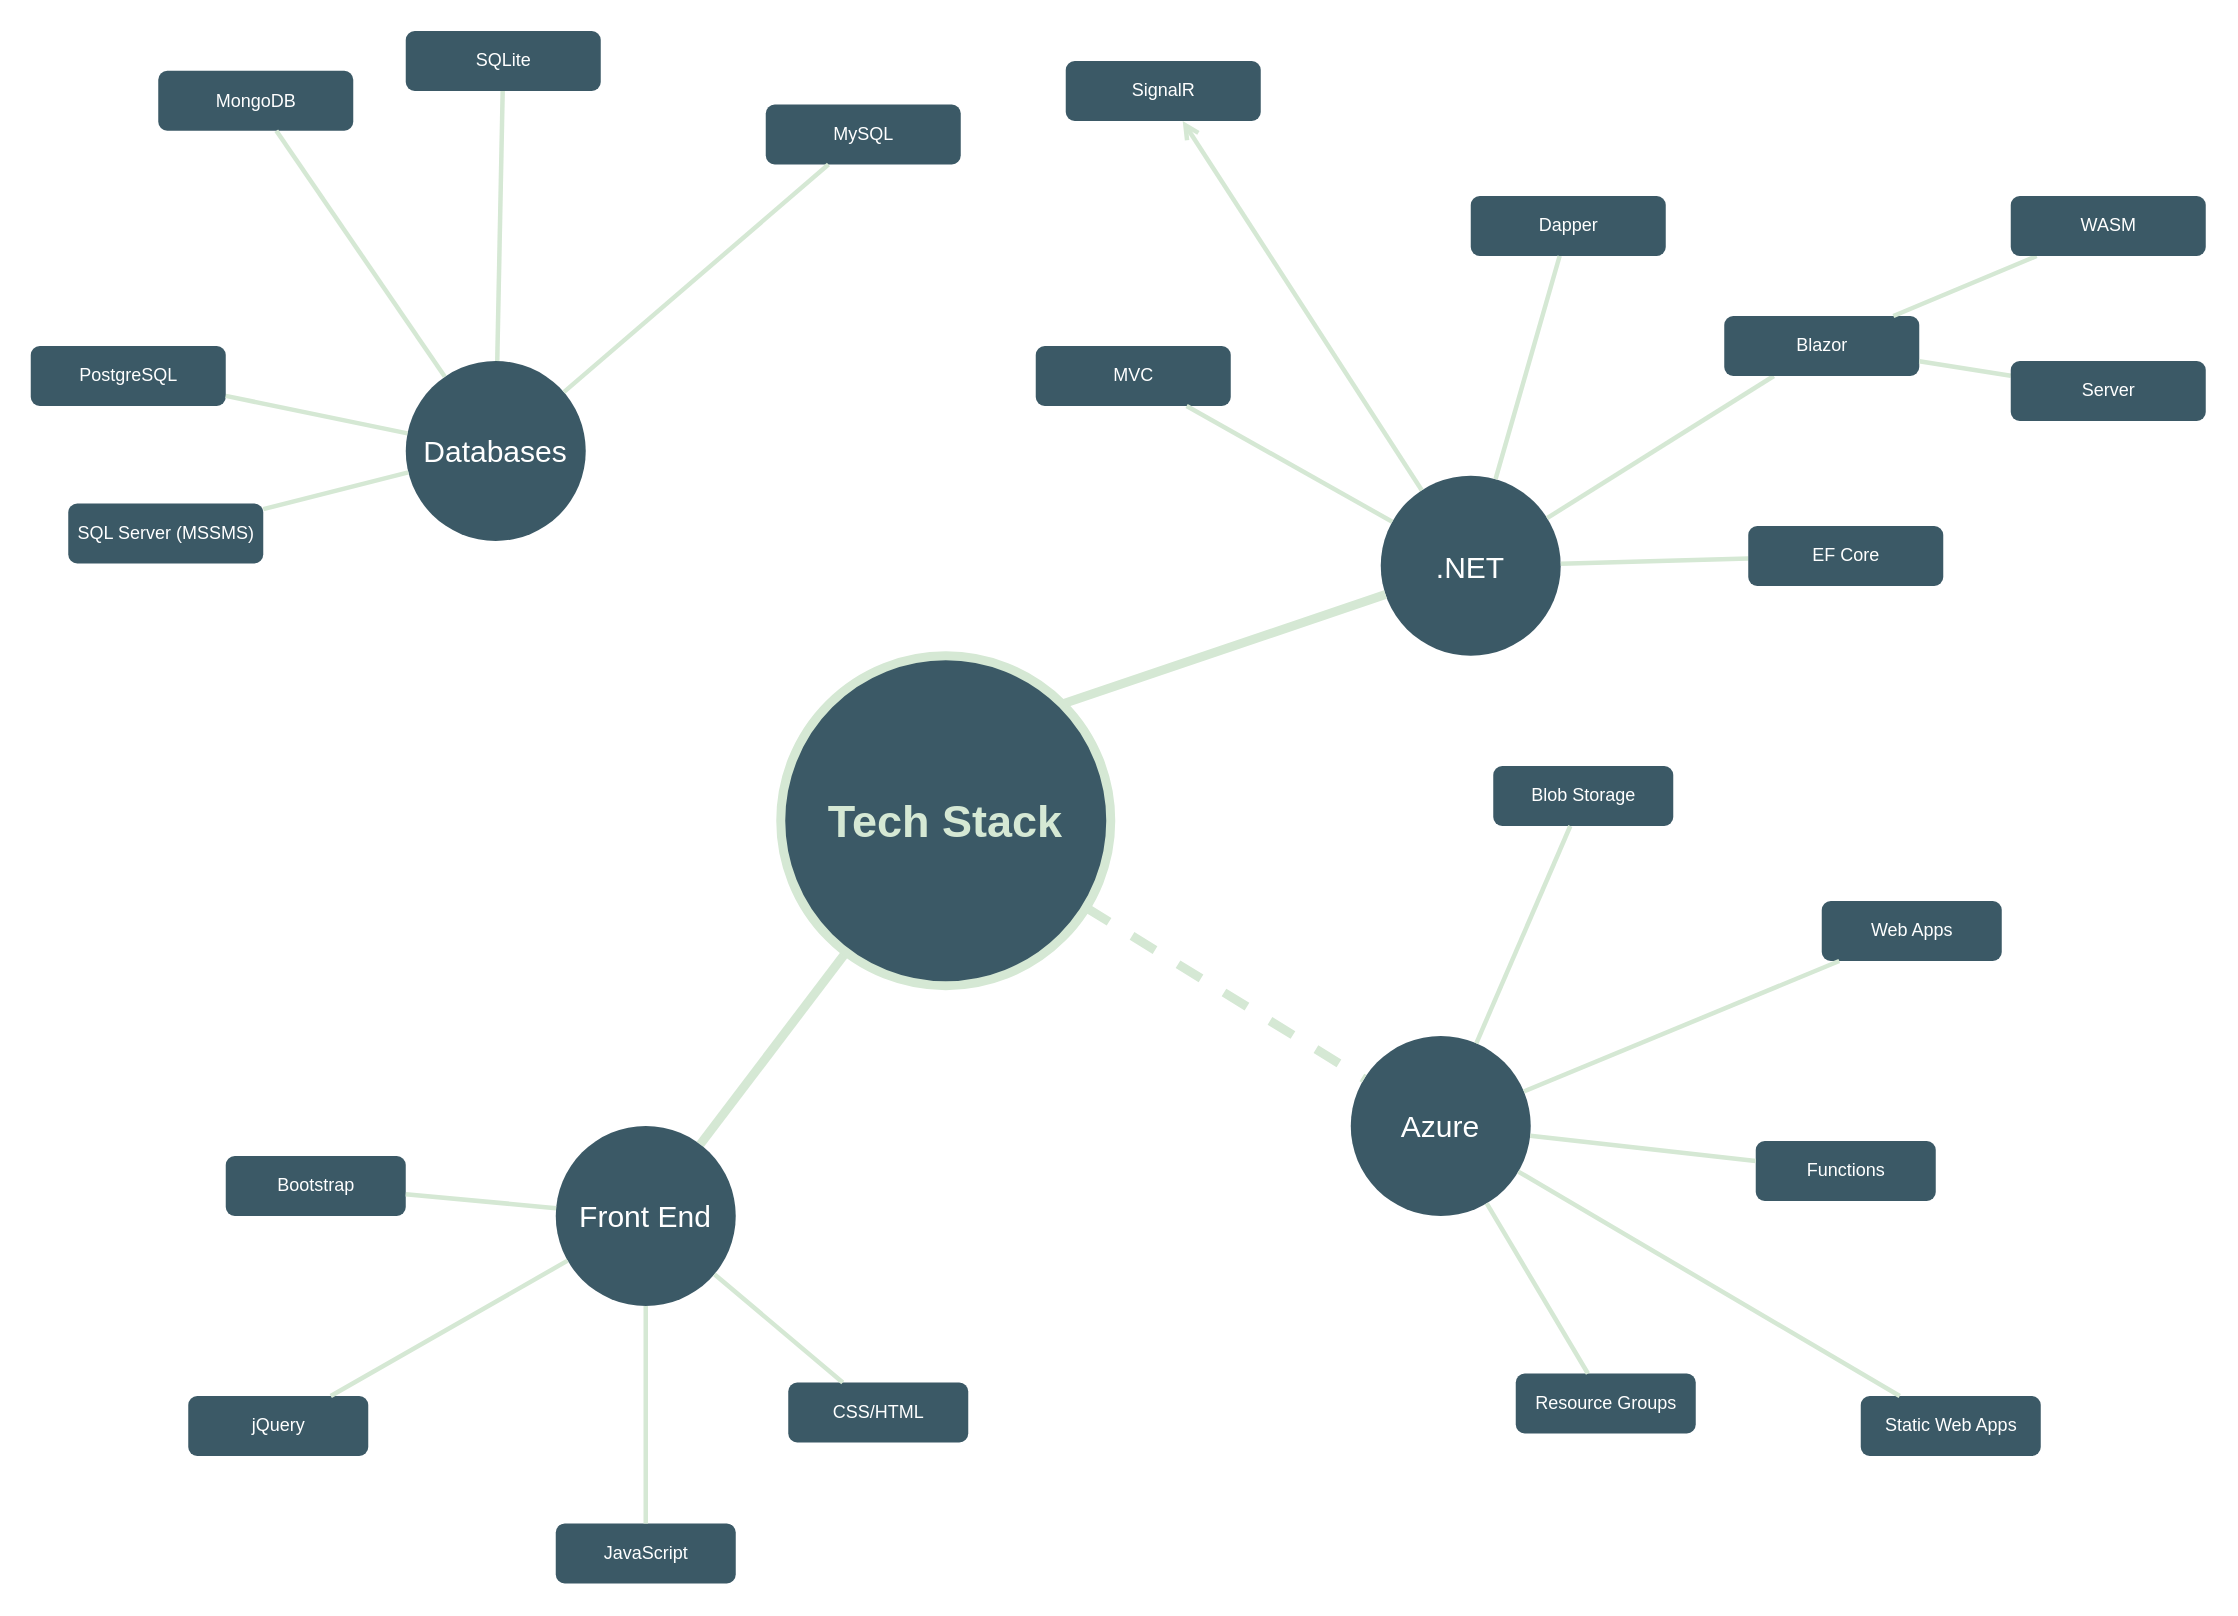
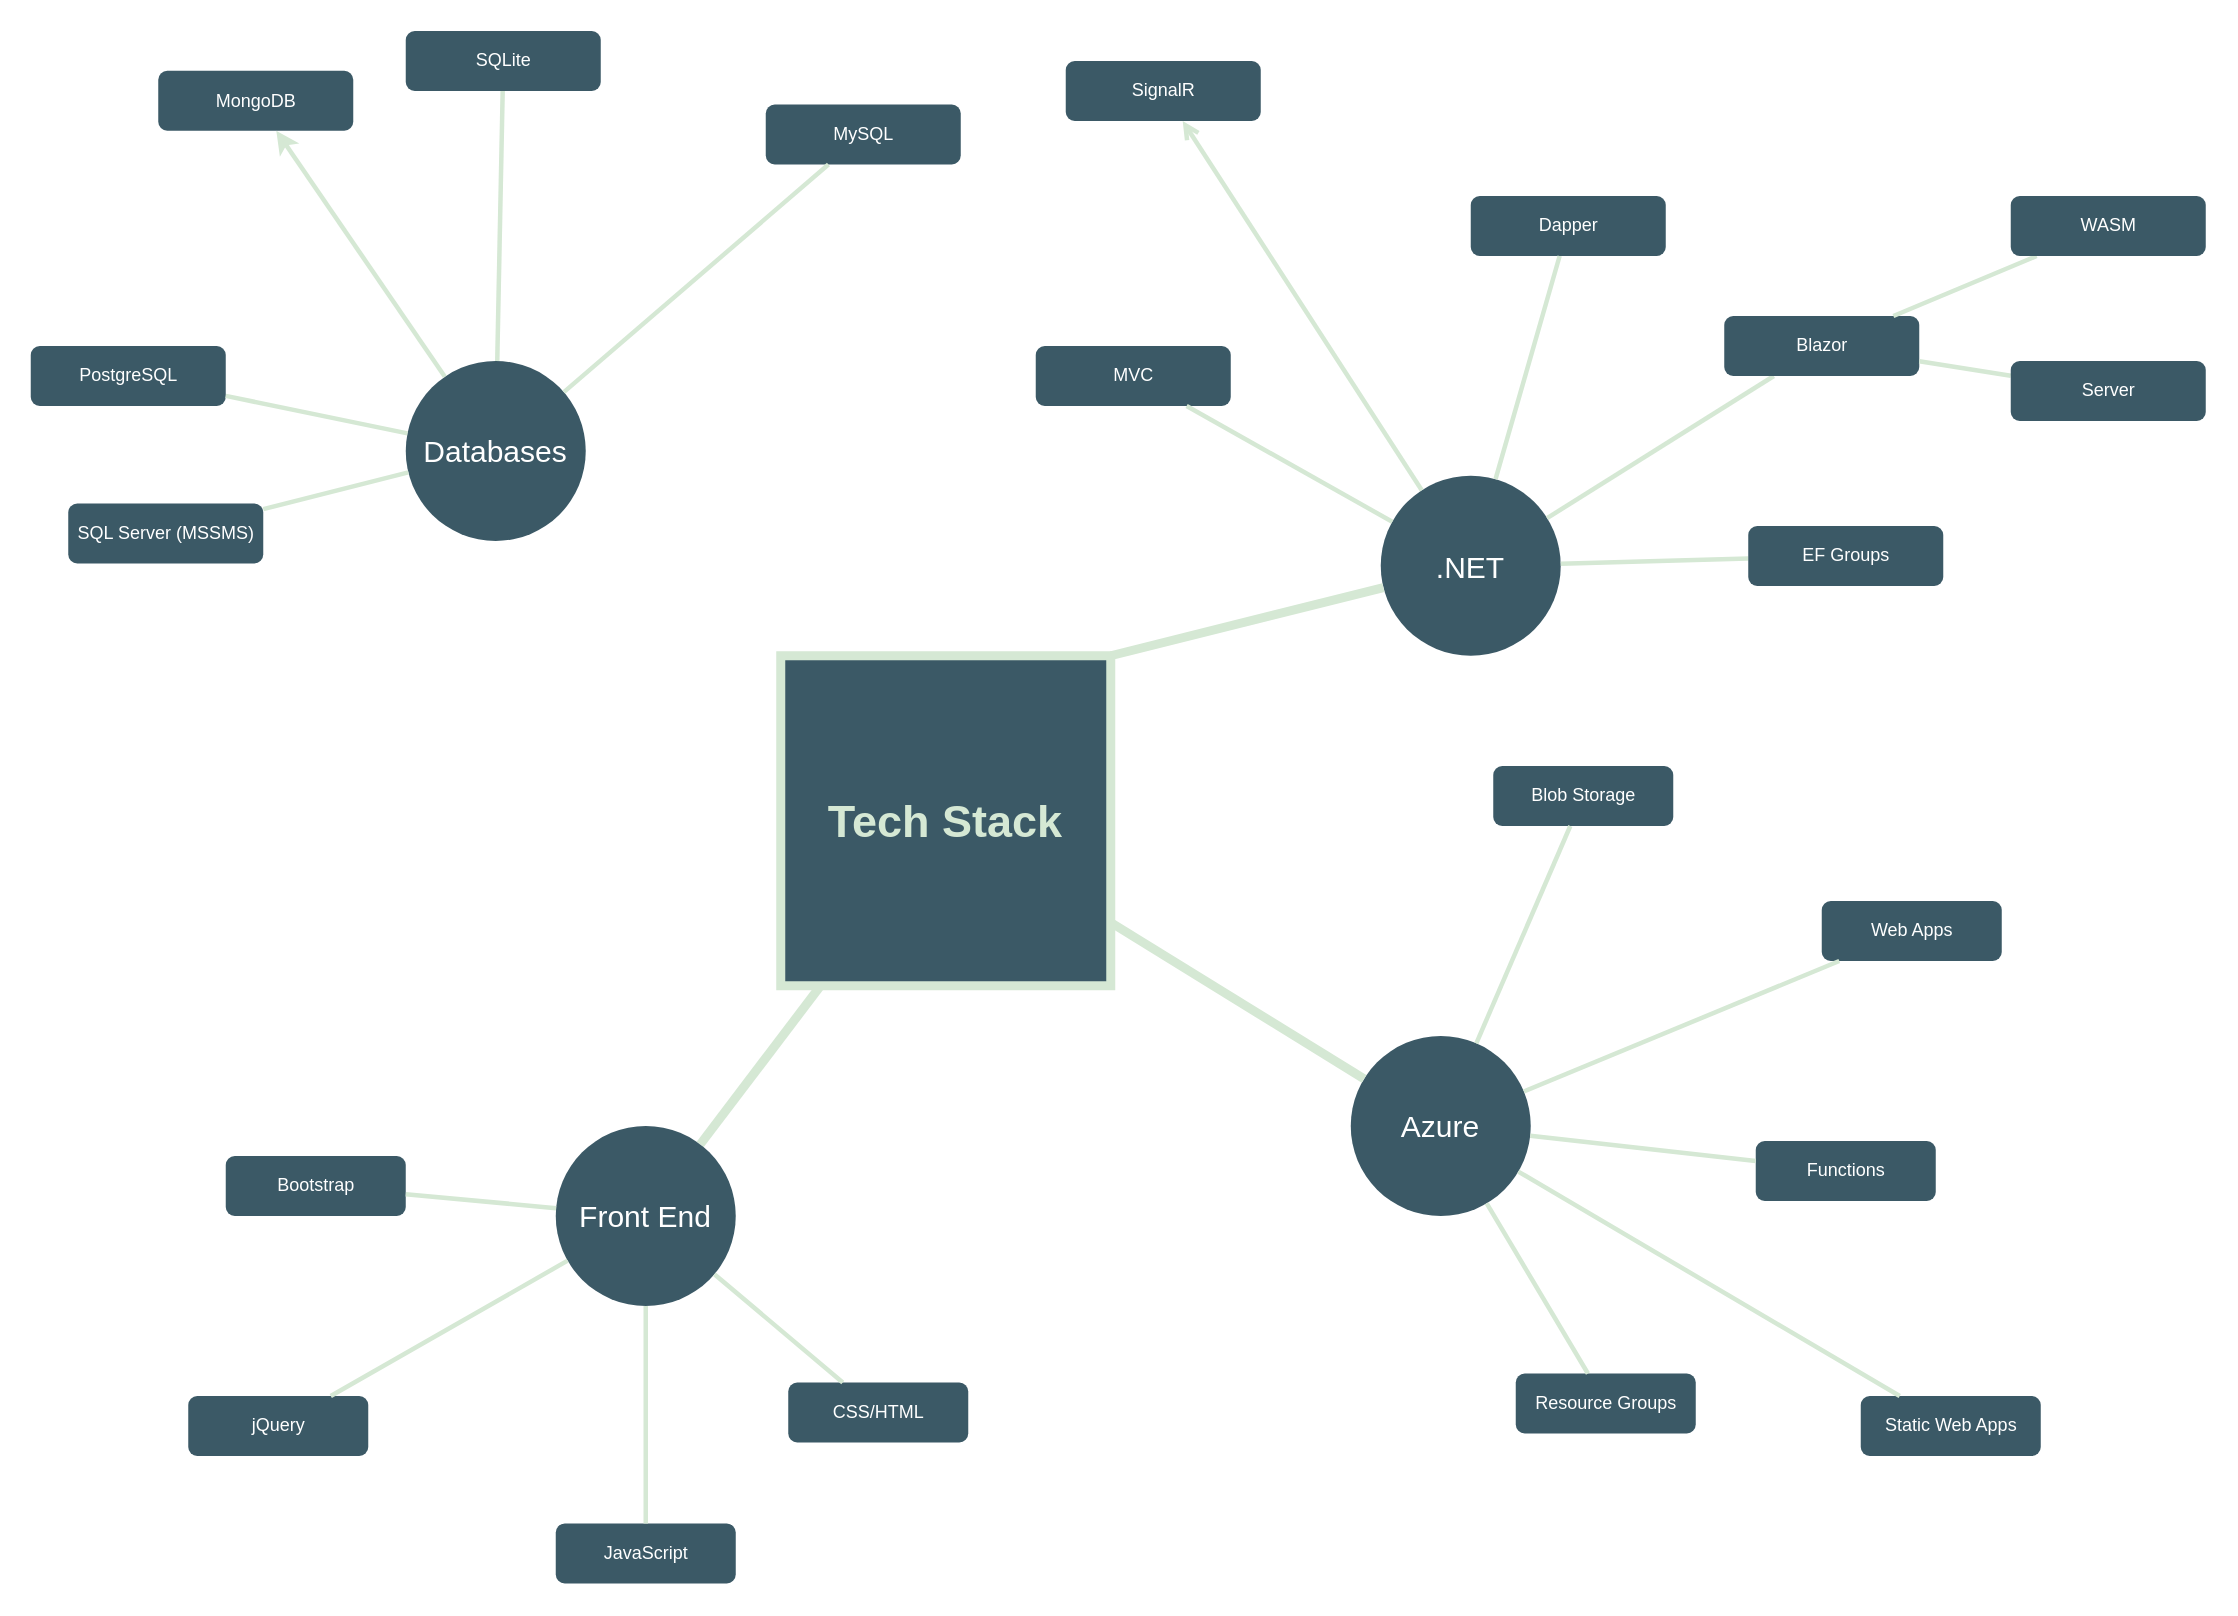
edge "MongoDB" -- "Databases": arrowhead none -> classic
node "EF Core": label "EF Core" -> "EF Groups"
node "Tech Stack": shape ellipse -> rectangle
edge "Tech Stack" -- "Azure": style dashed -> solid
